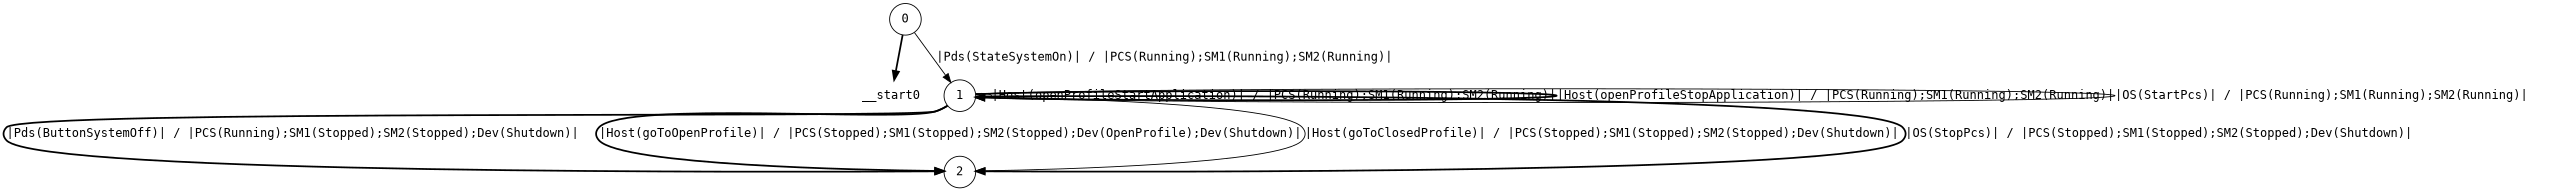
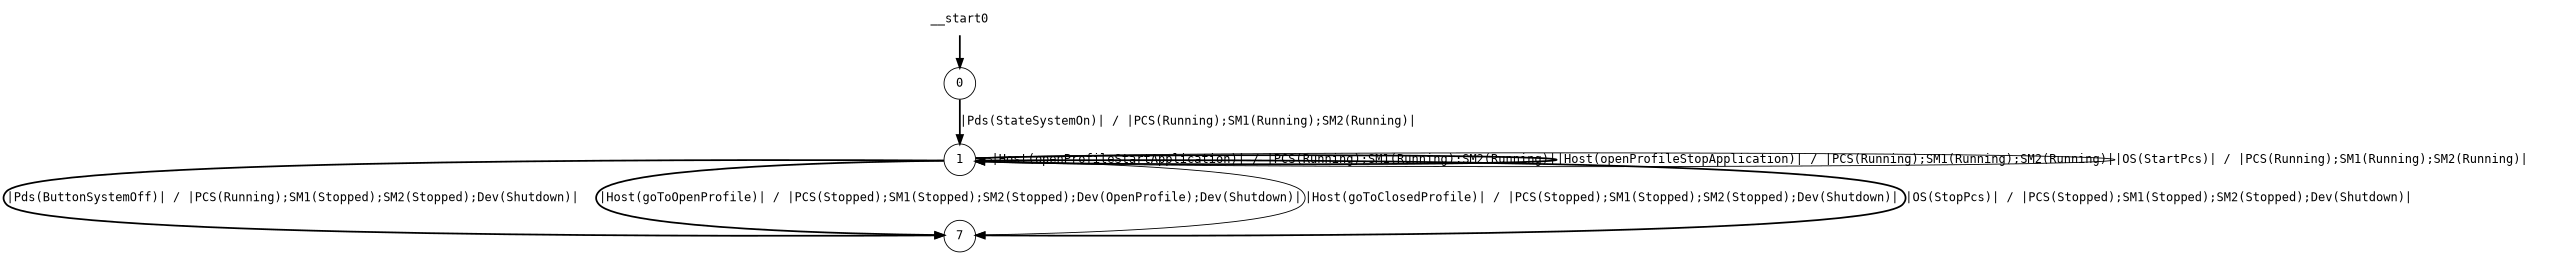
edge "0" -> "__start0": reversed
edge "0" -> "1": style solid -> bold
node "2": label "2" -> "7"
